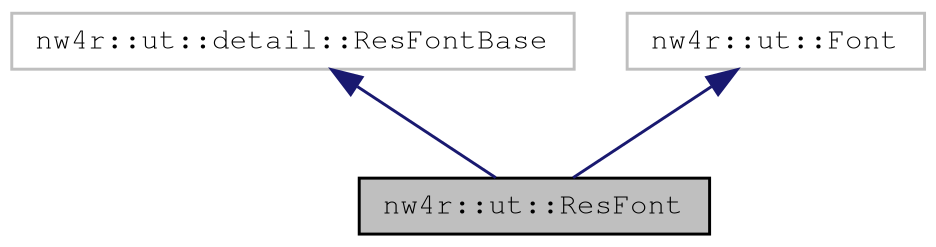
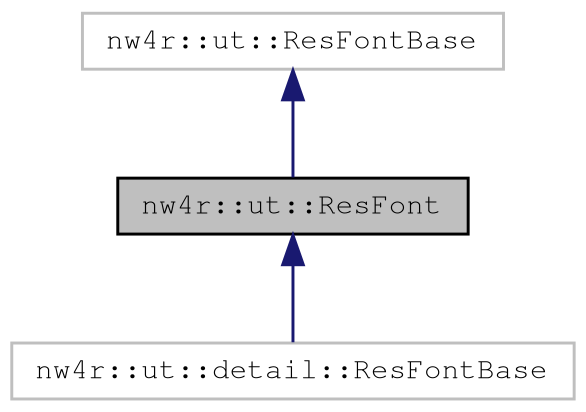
node "nw4r::ut::Font": label "nw4r::ut::Font" -> "nw4r::ut::ResFontBase"
edge "nw4r::ut::ResFont" -> "nw4r::ut::detail::ResFontBase": reversed
